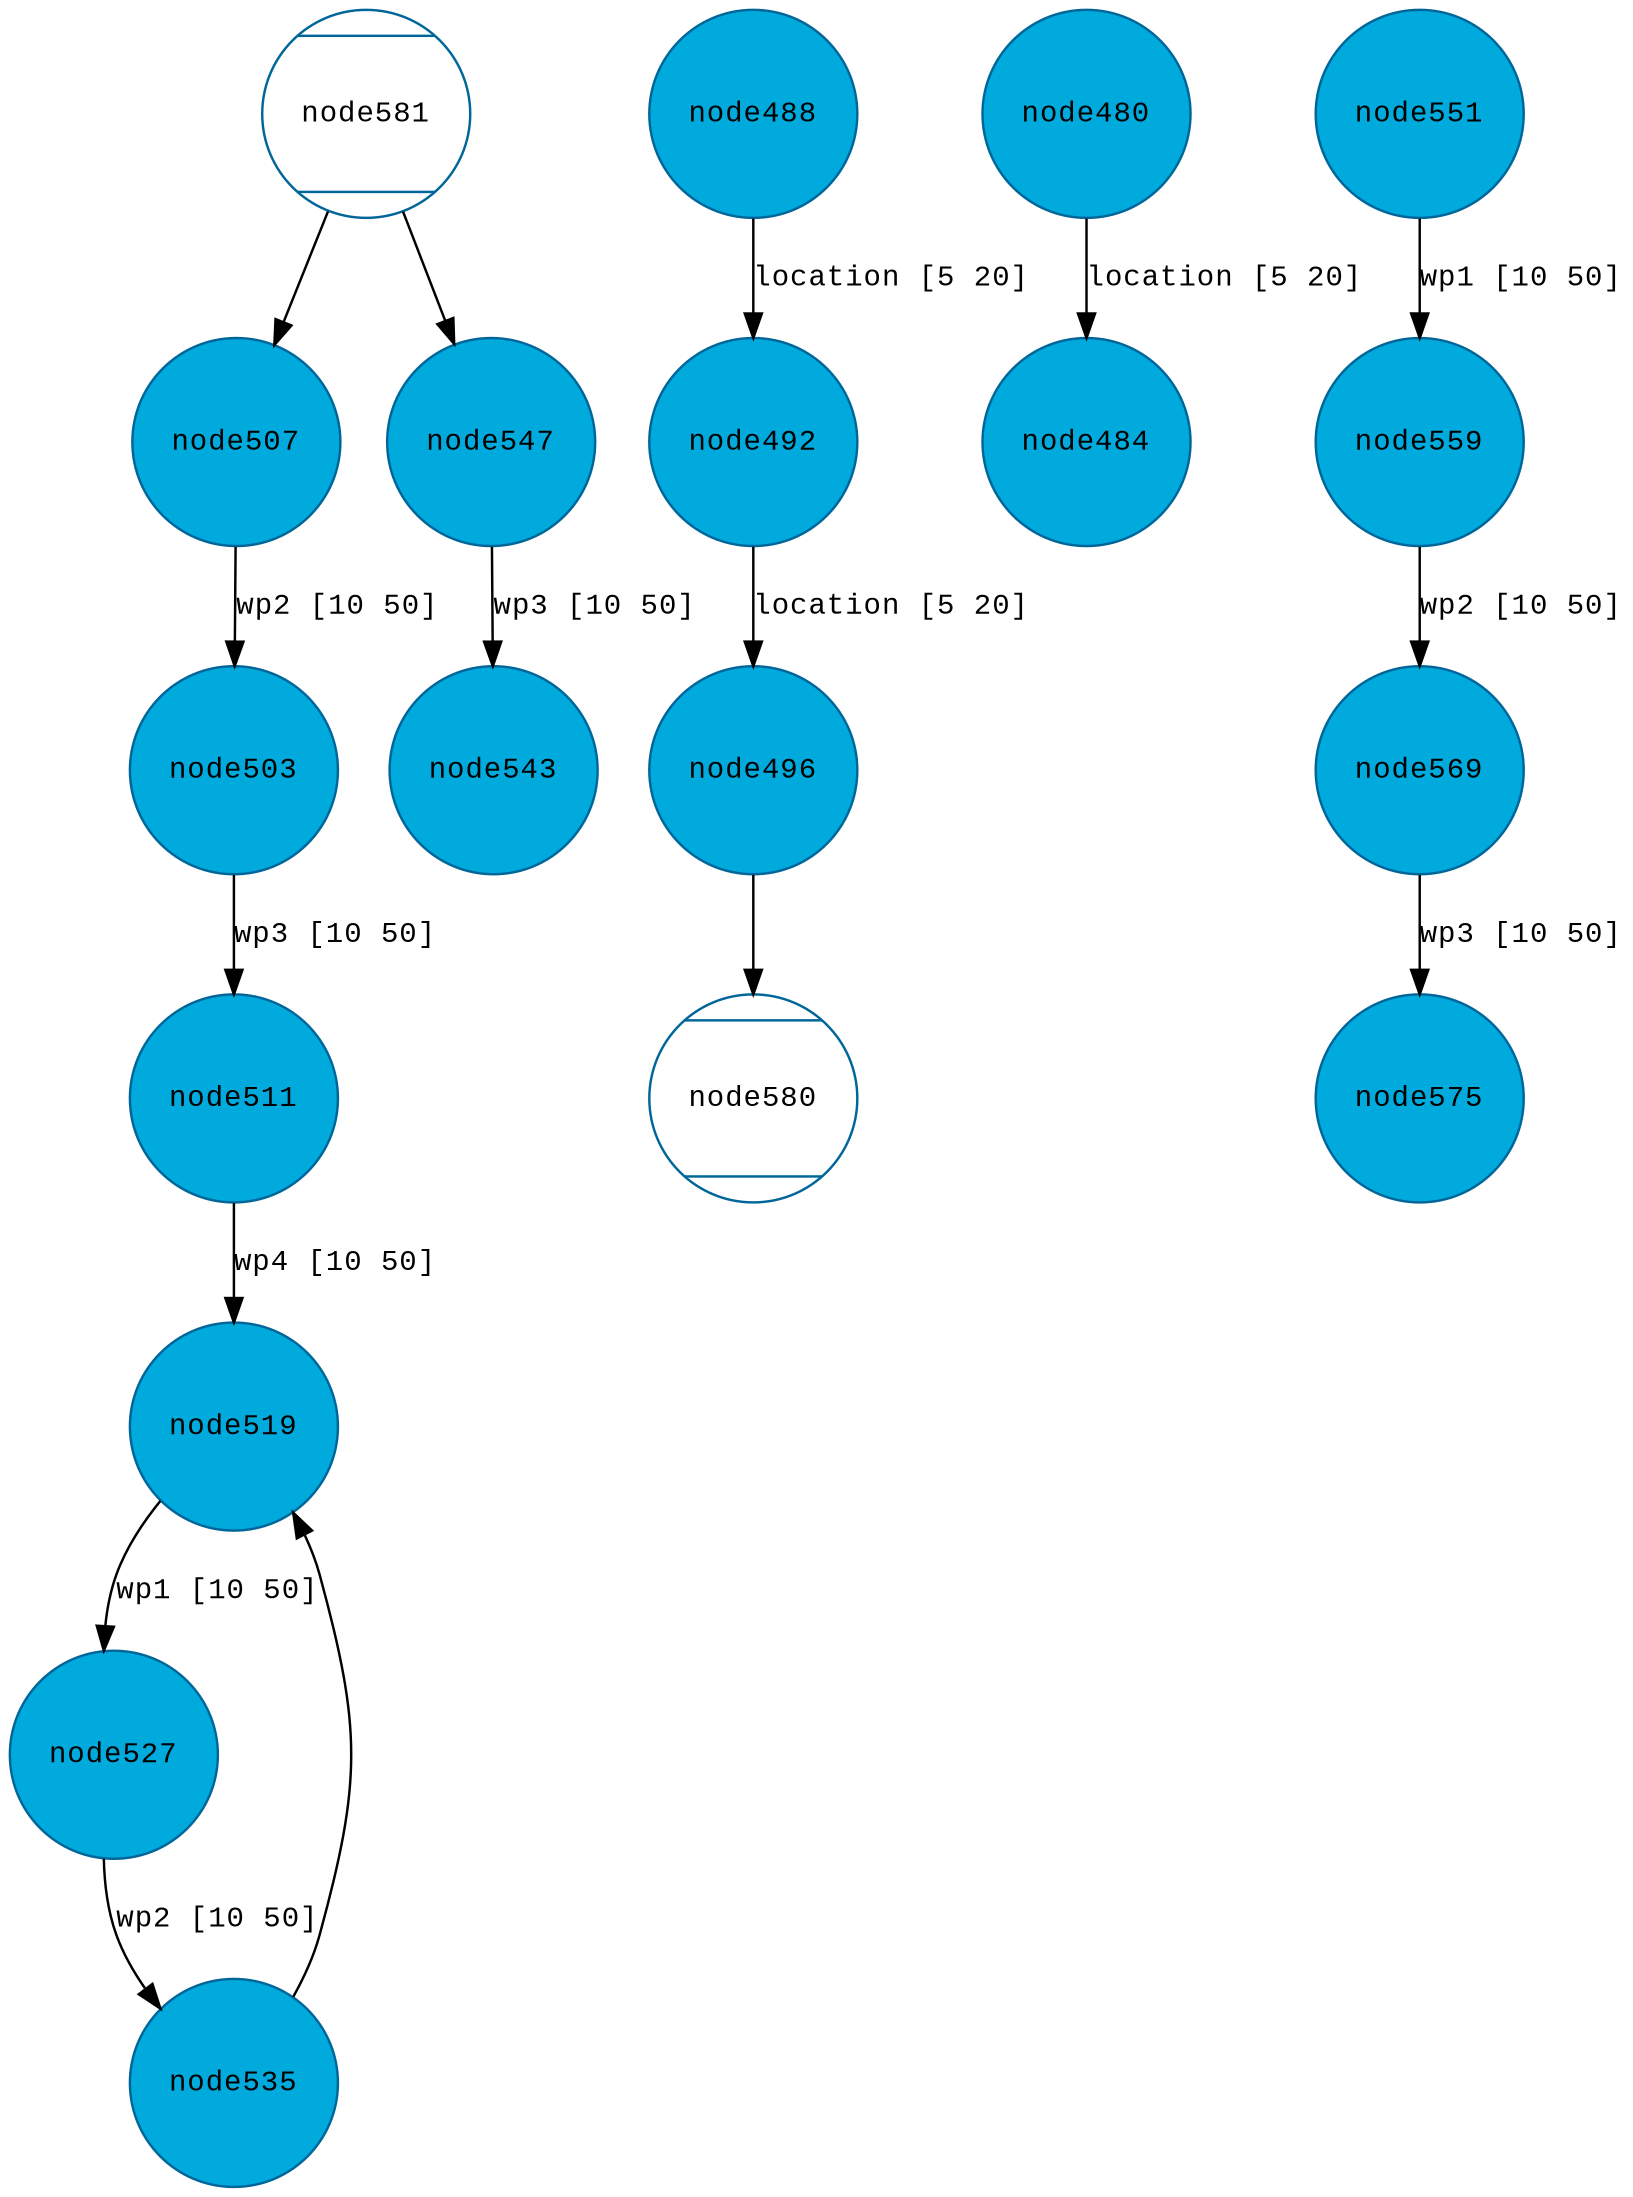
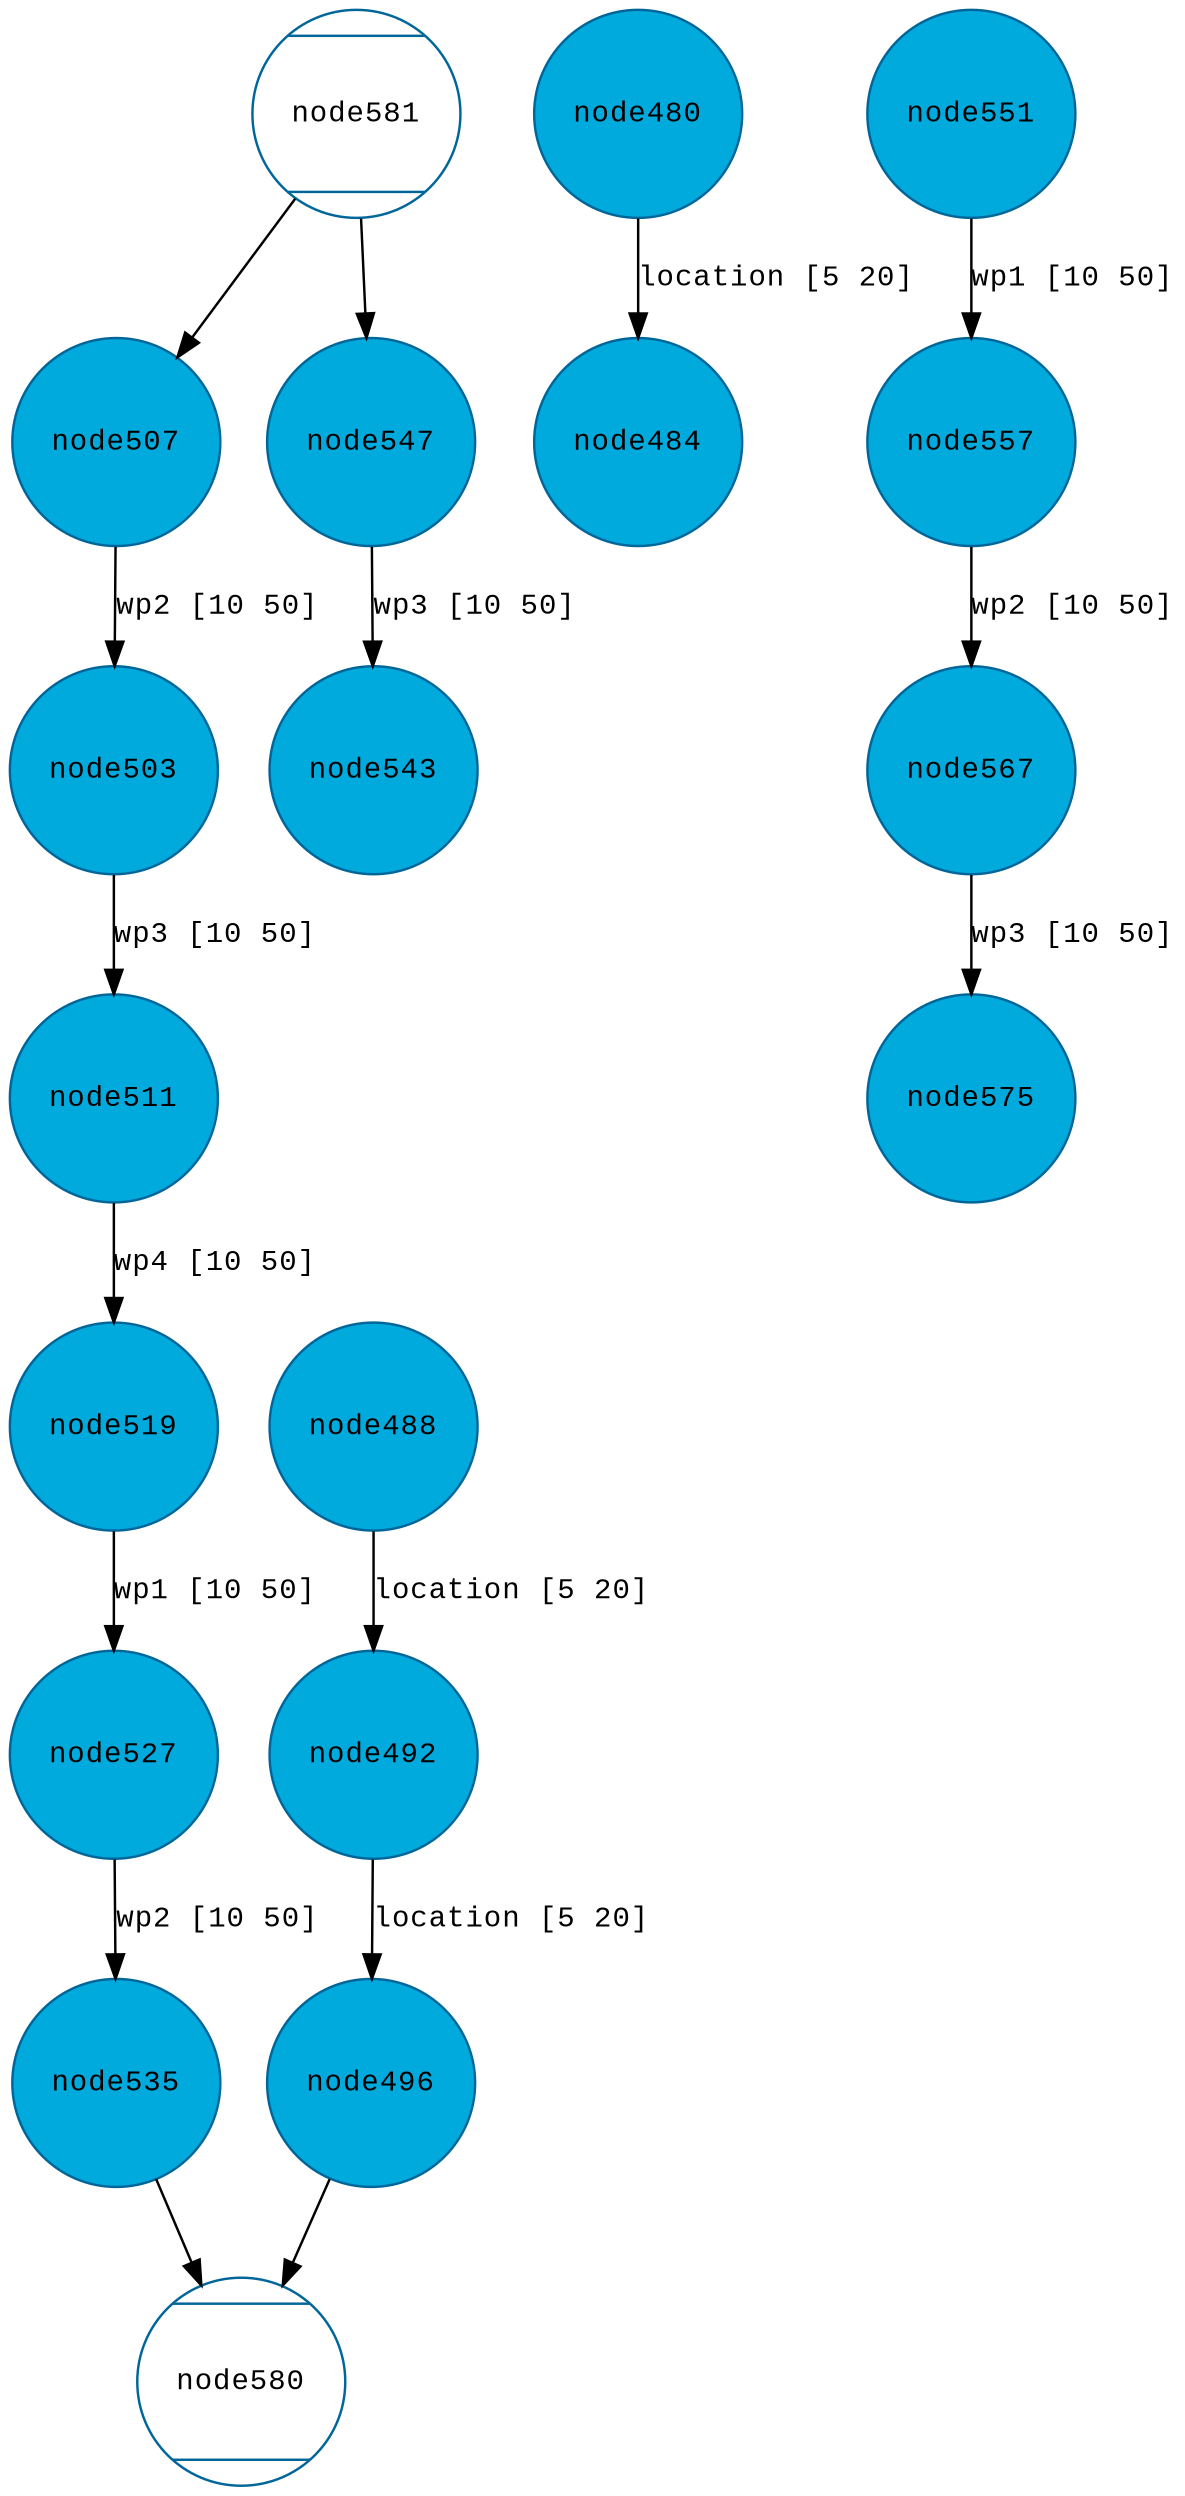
node "node559": label "node559" -> "node557"
node "node569": label "node569" -> "node567"
edge "node535" -> "node519": now "node535" -> "node580"
